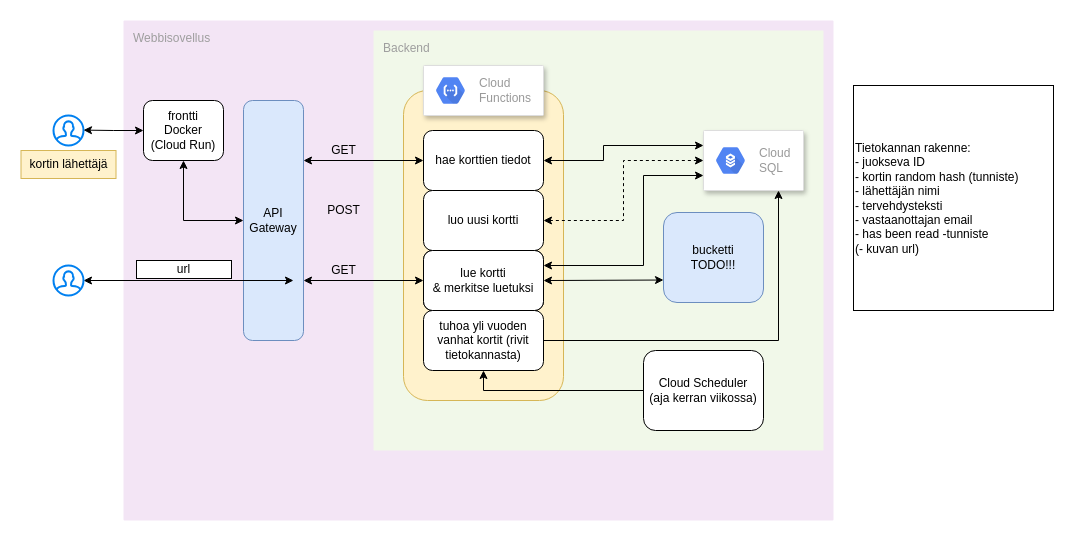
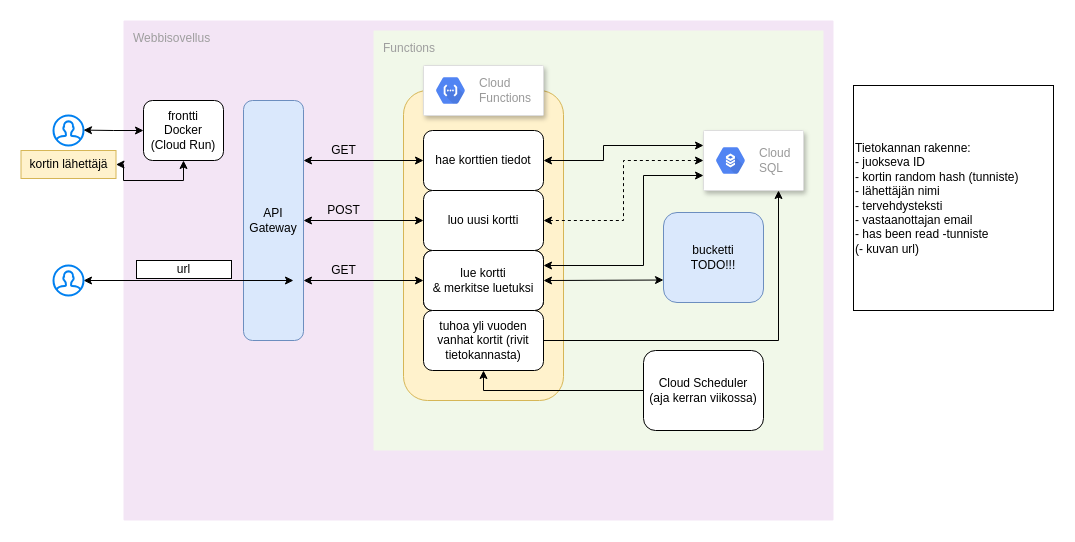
node "Backend": label "Backend" -> "Functions"
edge "frontti Docker (Cloud Run)" -- "API Gateway": now "frontti Docker (Cloud Run)" -- "kortin lähettäjä"
edge "API Gateway" -- "luo uusi kortti": added
